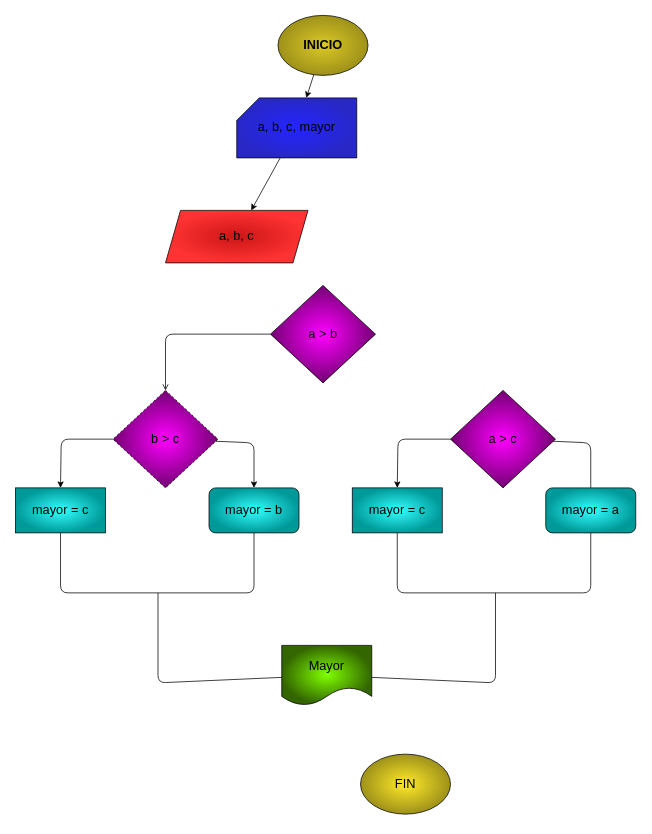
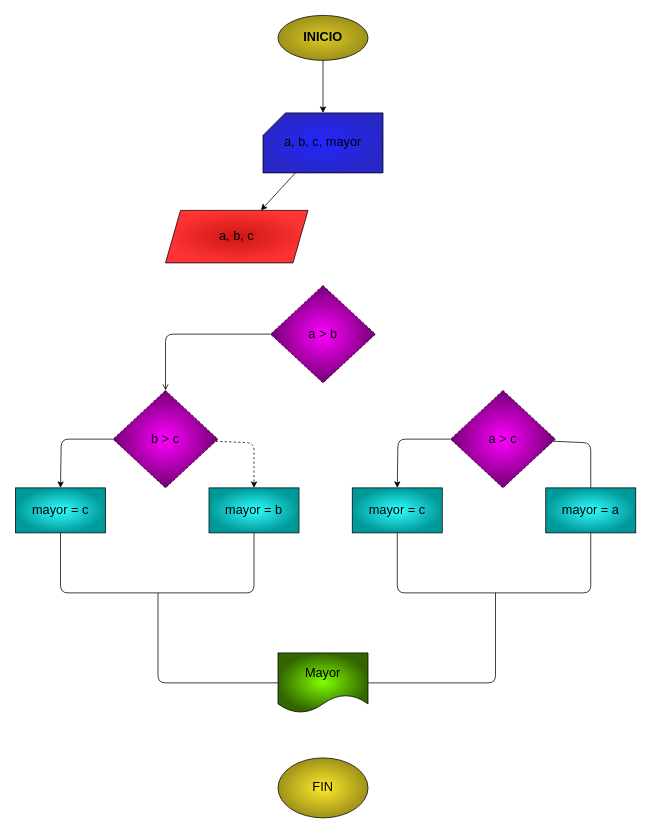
node "INICIO": size 90x60 -> 90x45
node "a, b, c, mayor": moved (297, 128) -> (323, 143)
node "a > b": style solid -> dashed
node "a > c": style solid -> dashed
edge "b > c" -> "mayor = b": style solid -> dashed
node "mayor = b": shape rounded rectangle -> rectangle
node "mayor = a": shape rounded rectangle -> rectangle
node "Mayor": moved (327, 675) -> (323, 683)
node "FIN": moved (405, 784) -> (323, 788)
